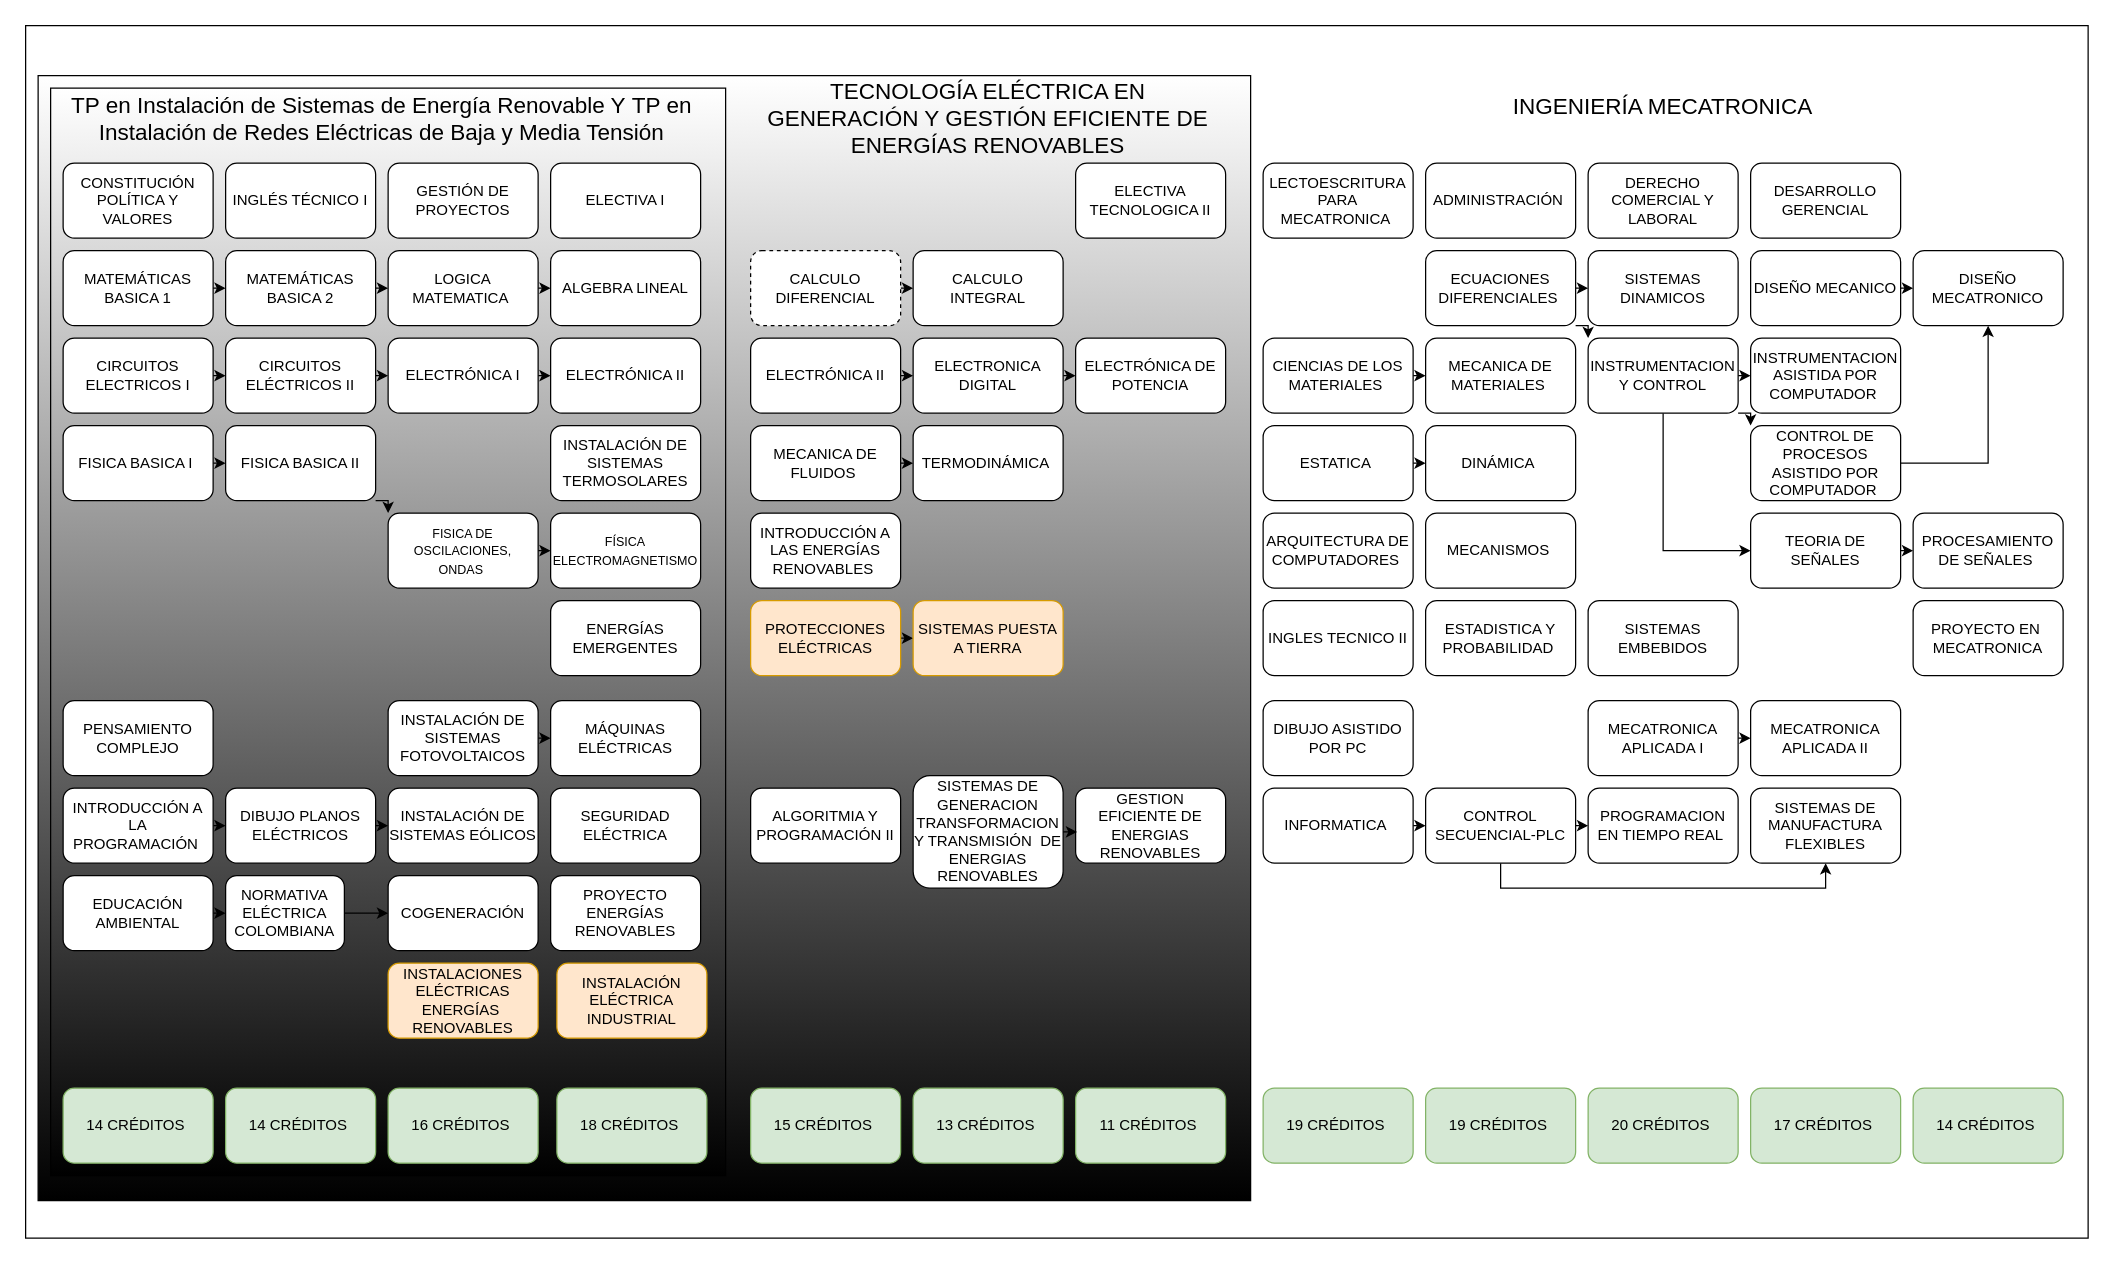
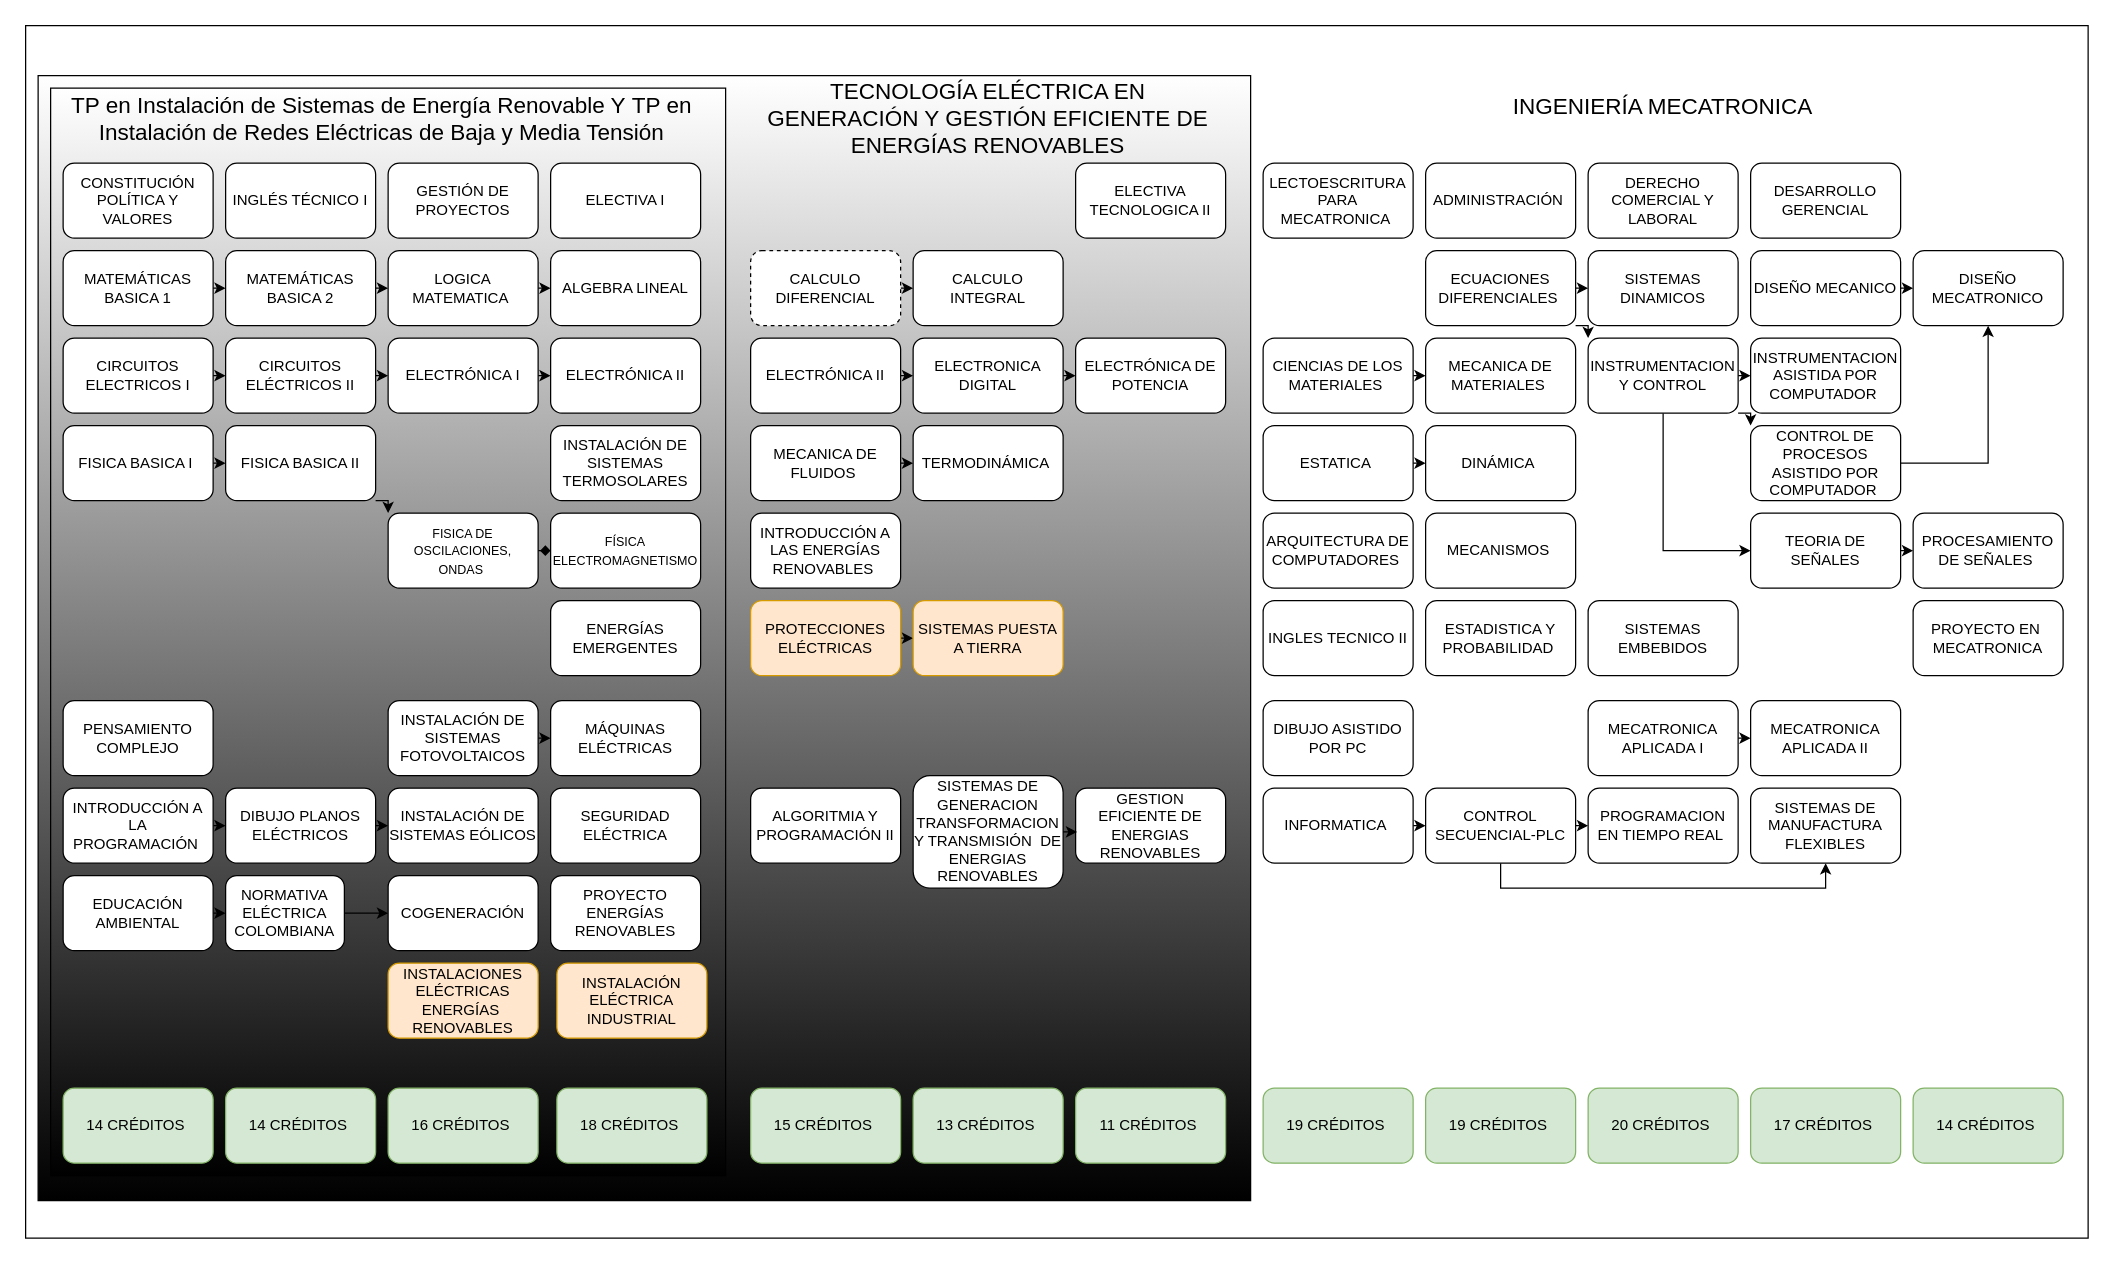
edge "FISICA DE OSCILACIONES, ONDAS" -> "FÍSICA ELECTROMAGNETISMO": arrowhead classic -> diamond
